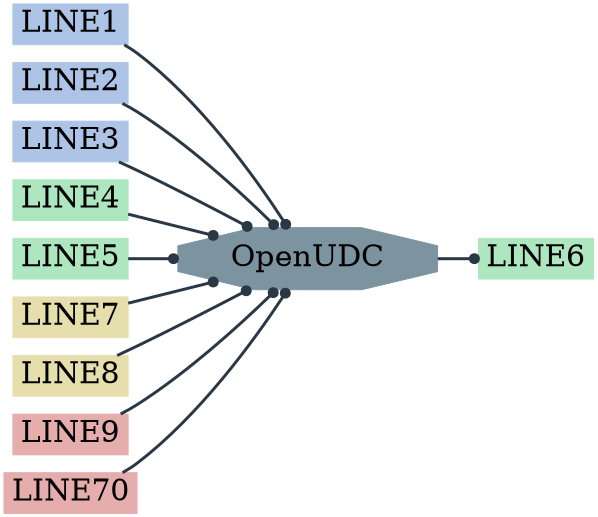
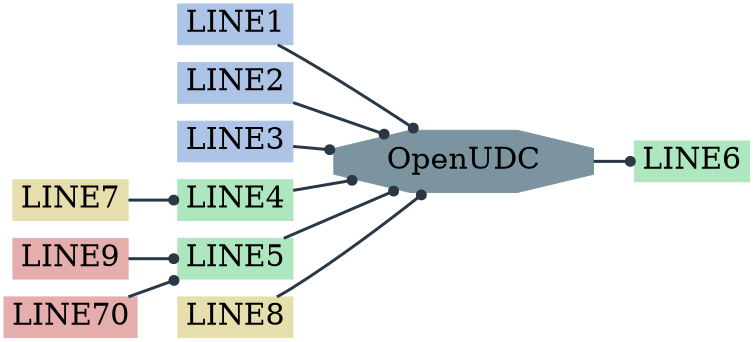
edge "LINE7" -> "OpenUDC": now "LINE7" -> "LINE4"
edge "LINE9" -> "OpenUDC": now "LINE9" -> "LINE5"
edge "LINE70" -> "OpenUDC": now "LINE70" -> "LINE5"
